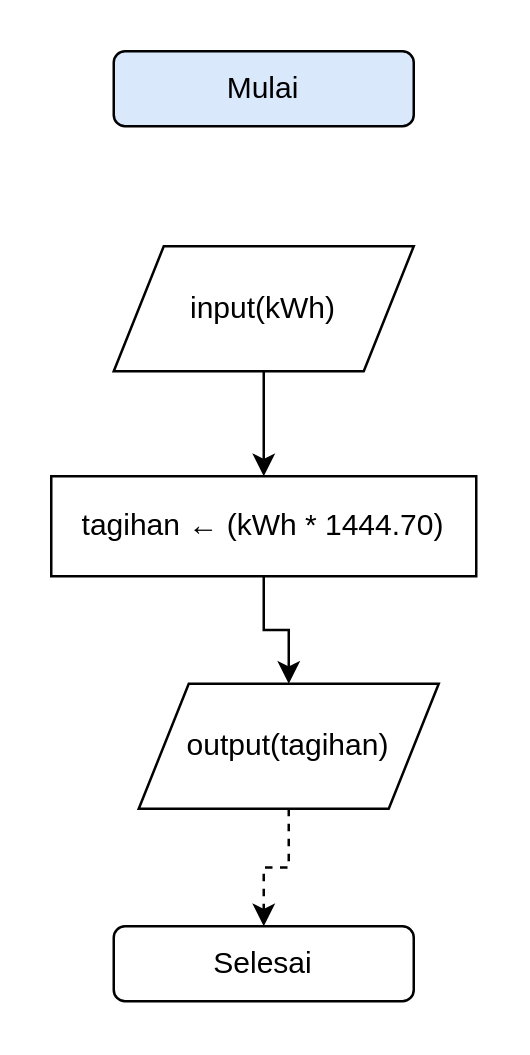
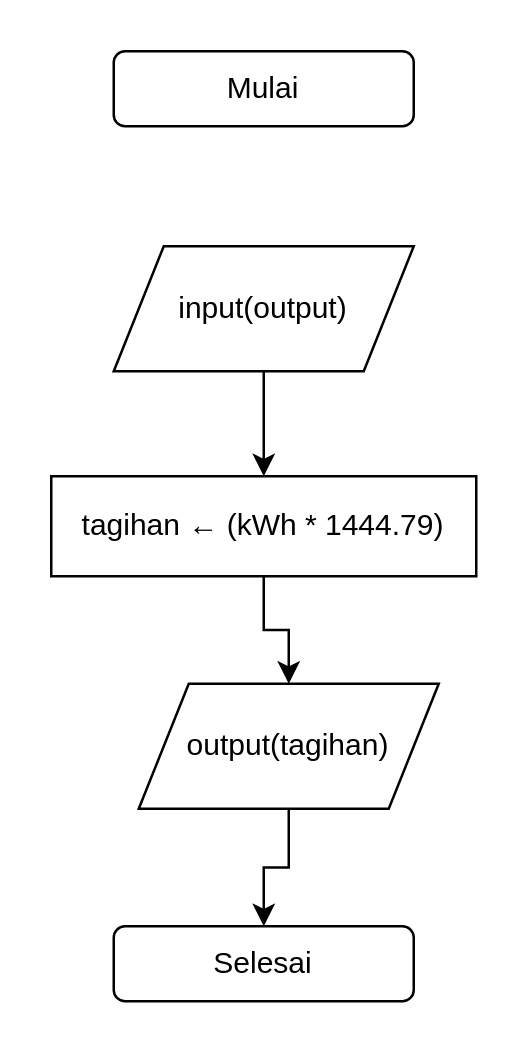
node "Mulai": fillcolor #dae8fc -> #ffffff
node "input(kWh)": label "input(kWh)" -> "input(output)"
node "tagihan ← (kWh * 1444.70)": label "tagihan ← (kWh * 1444.70)" -> "tagihan ← (kWh * 1444.79)"
edge "output(tagihan)" -> "Selesai": style dashed -> solid
